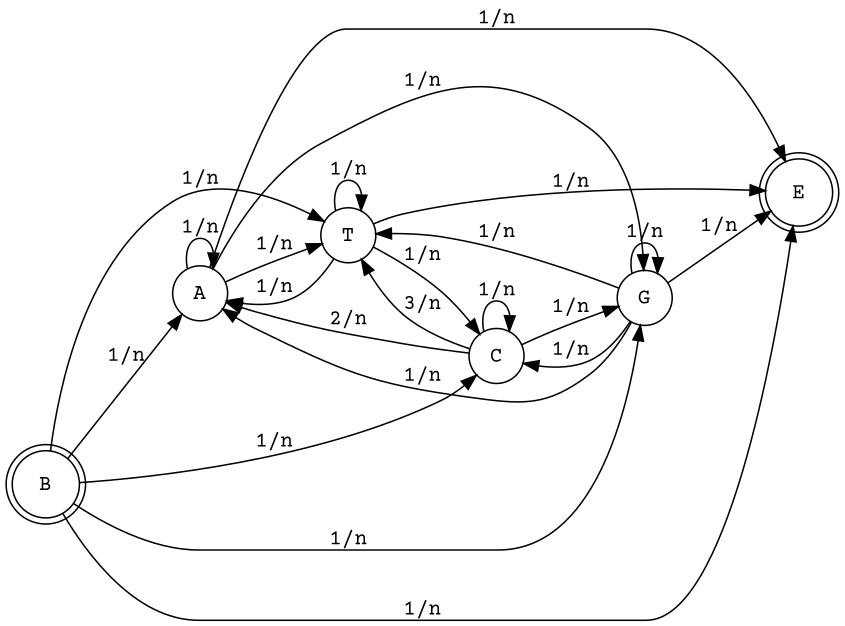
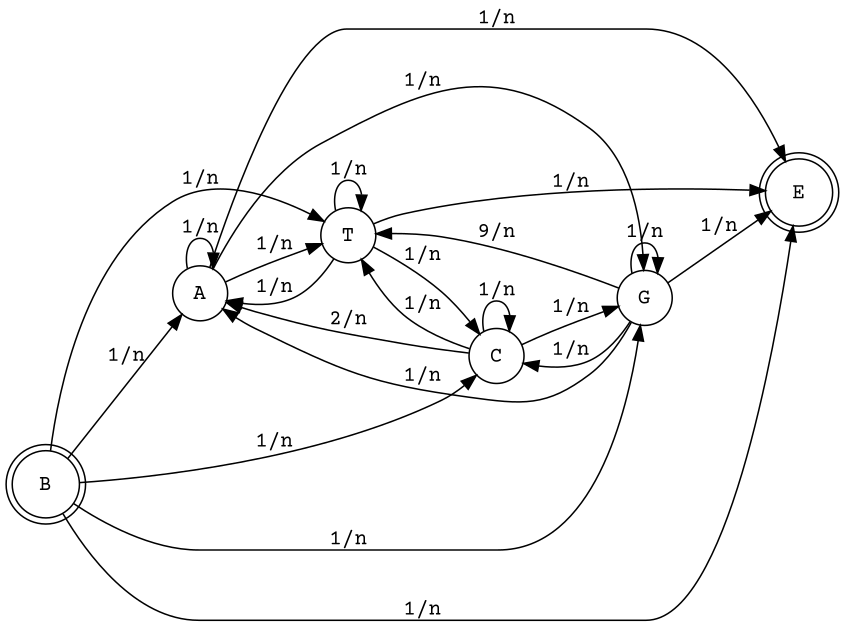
edge "G" -> "T": label "1/n" -> "9/n"
edge "C" -> "T": label "3/n" -> "1/n"
